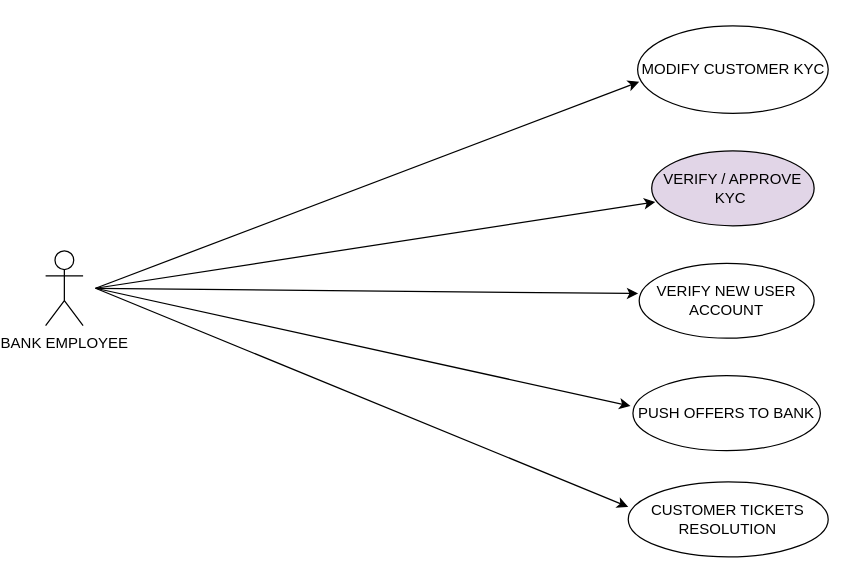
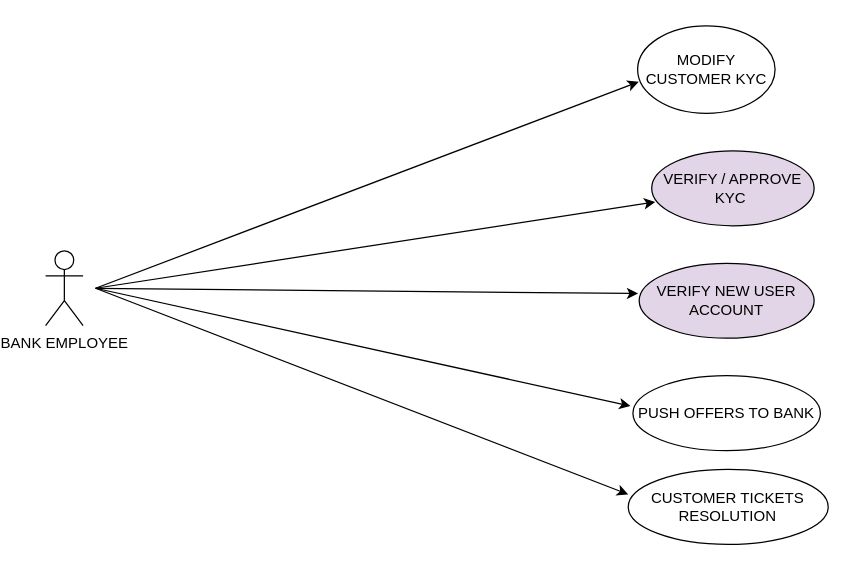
node "MODIFY CUSTOMER KYC": size 191x88 -> 138x88
node "VERIFY NEW USER ACCOUNT": fillcolor #ffffff -> #e1d5e7
node "CUSTOMER TICKETS RESOLUTION": moved (728, 519) -> (728, 507)
